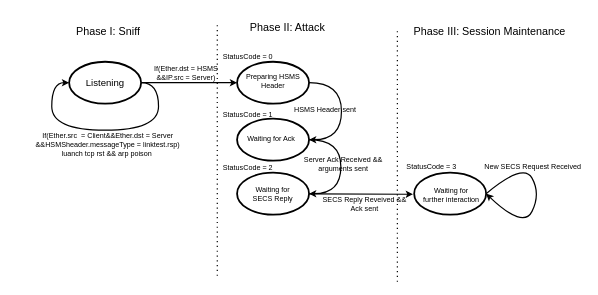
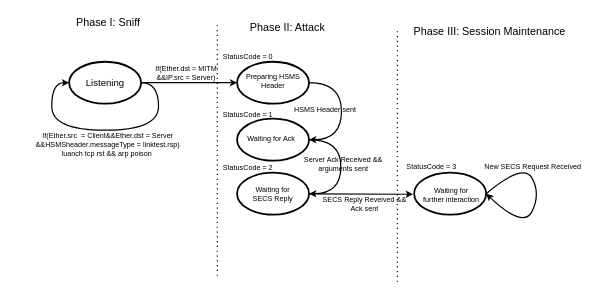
node "Phase I: Sniff": moved (108, 32) -> (108, 23)
node "If(Ether.dst = HSMS &&IP.src = Server)": label "If(Ether.dst = HSMS &&IP.src = Server)" -> "If(Ether.dst = MITM &&IP.src = Server)"
